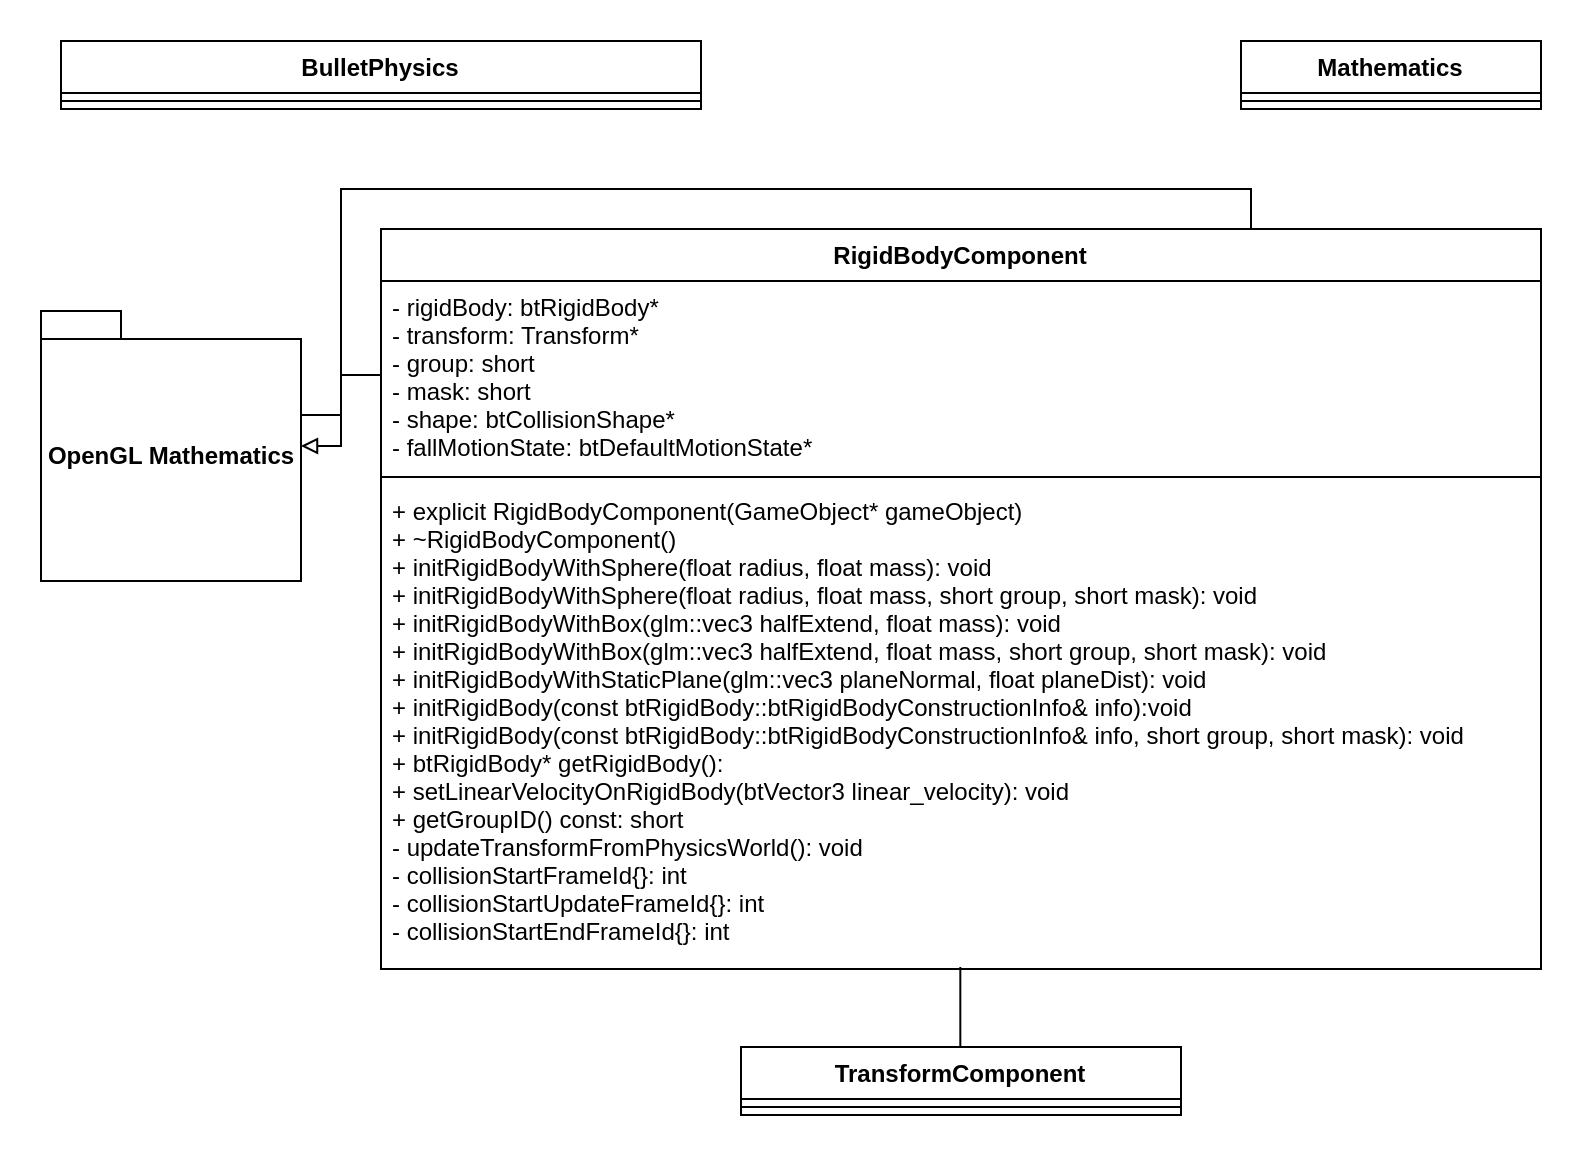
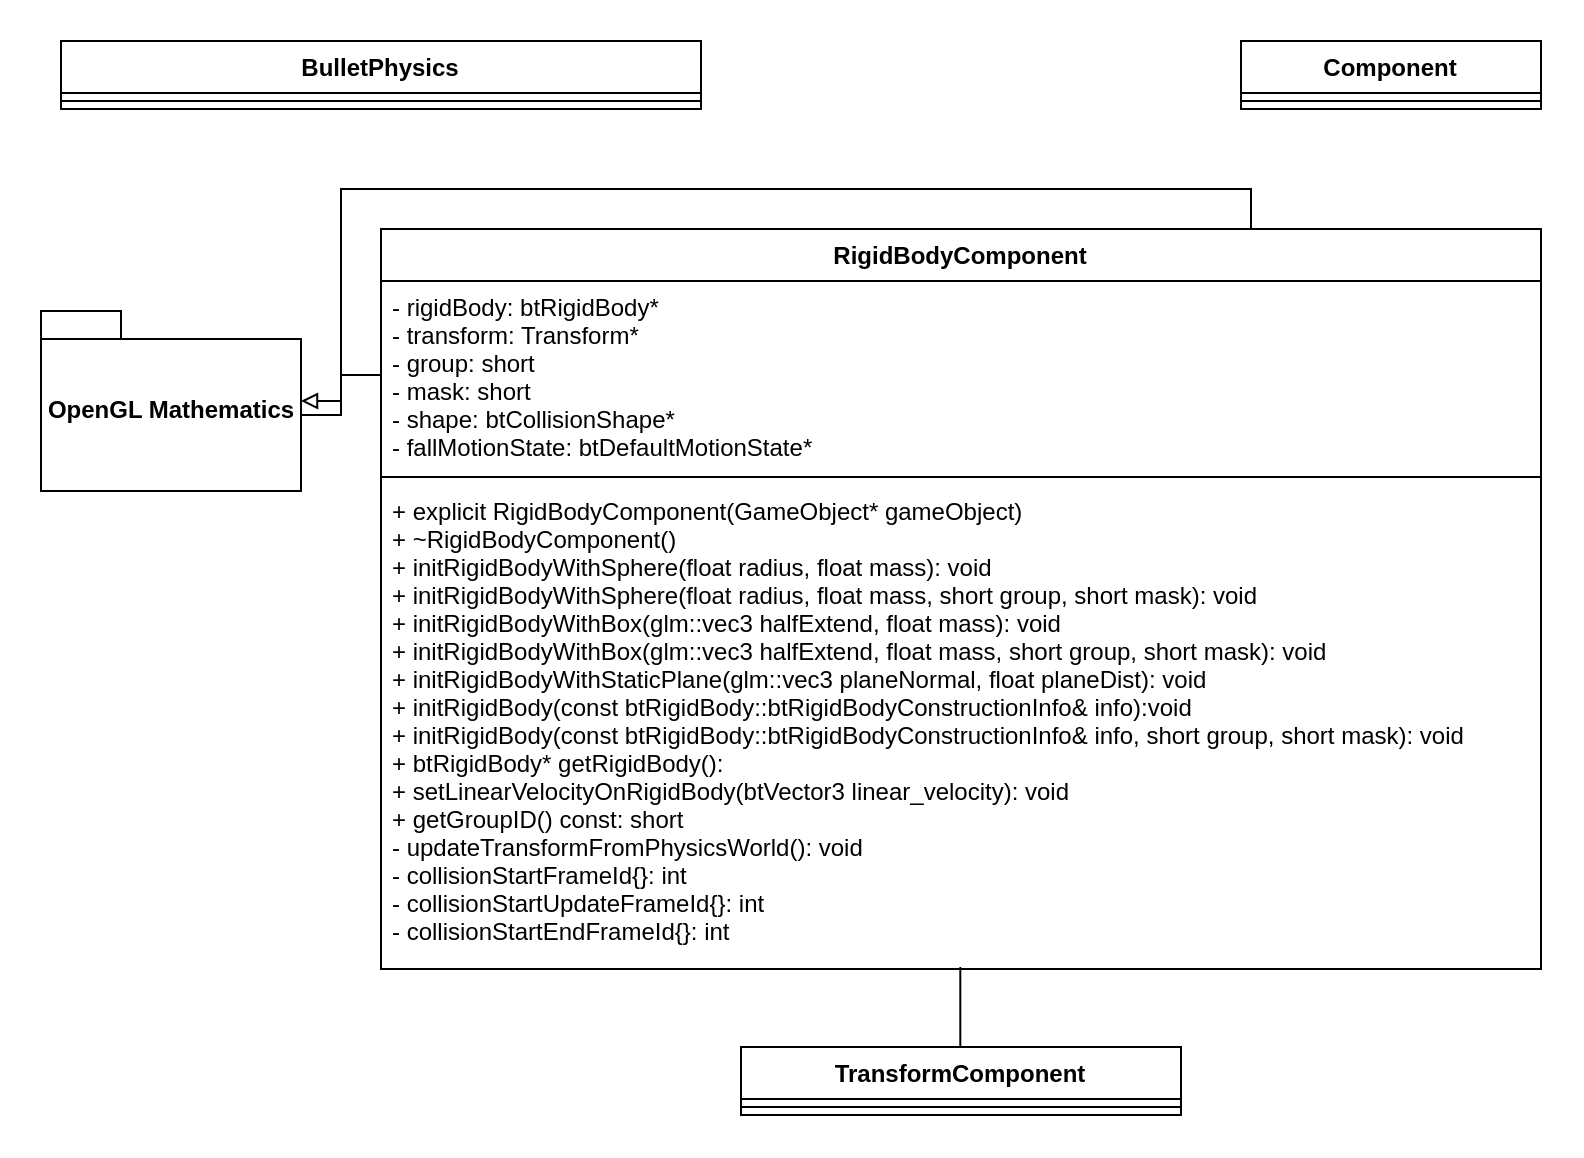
node "Mathematics": label "Mathematics" -> "Component"
node "OpenGL Mathematics": size 260x270 -> 260x180
